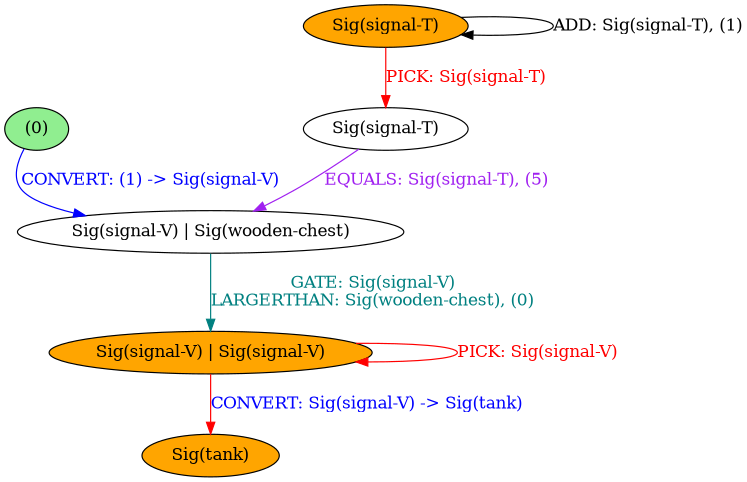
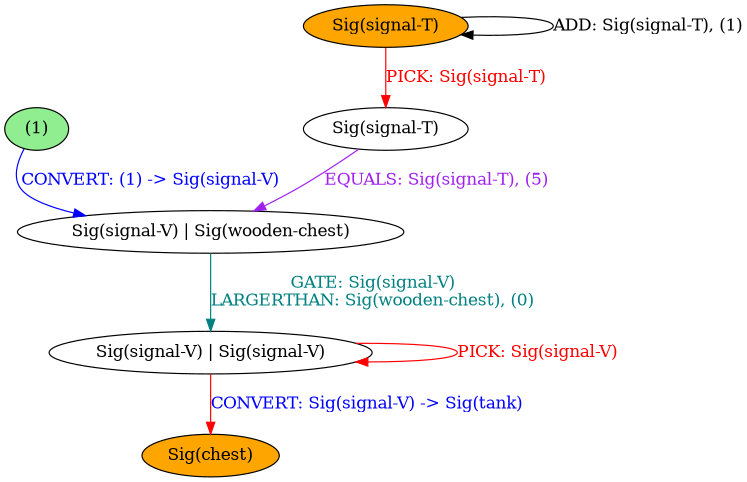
node "(0)": label "(0)" -> "(1)"
node "Sig(signal-V) | Sig(signal-V)": fillcolor orange -> white
node "Sig(tank)": label "Sig(tank)" -> "Sig(chest)"
